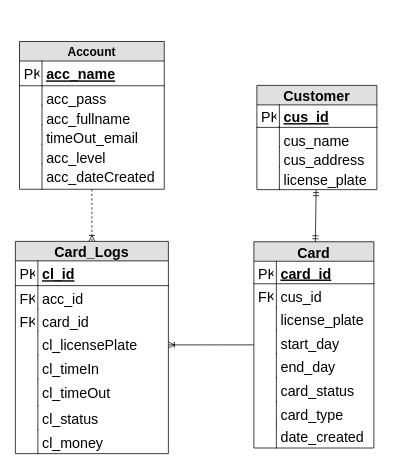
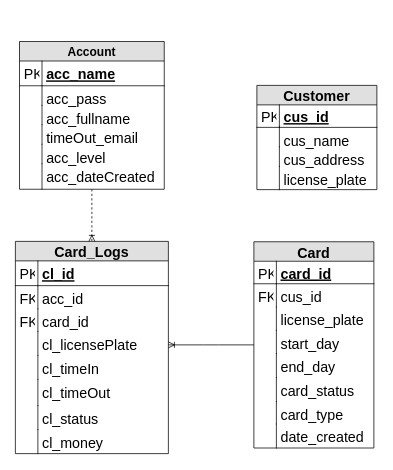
edge "Customer" -- "Card": removed
